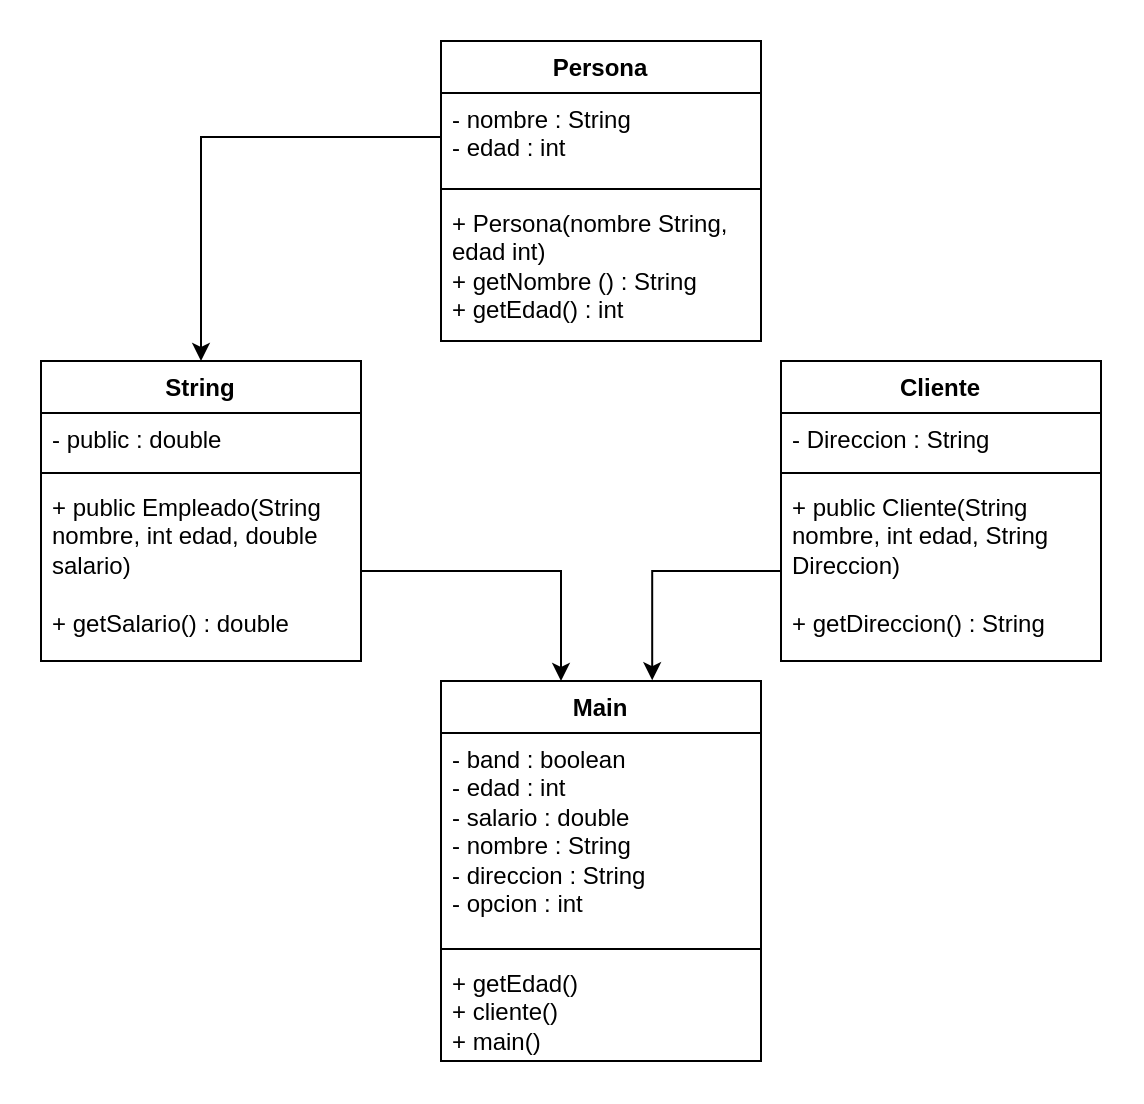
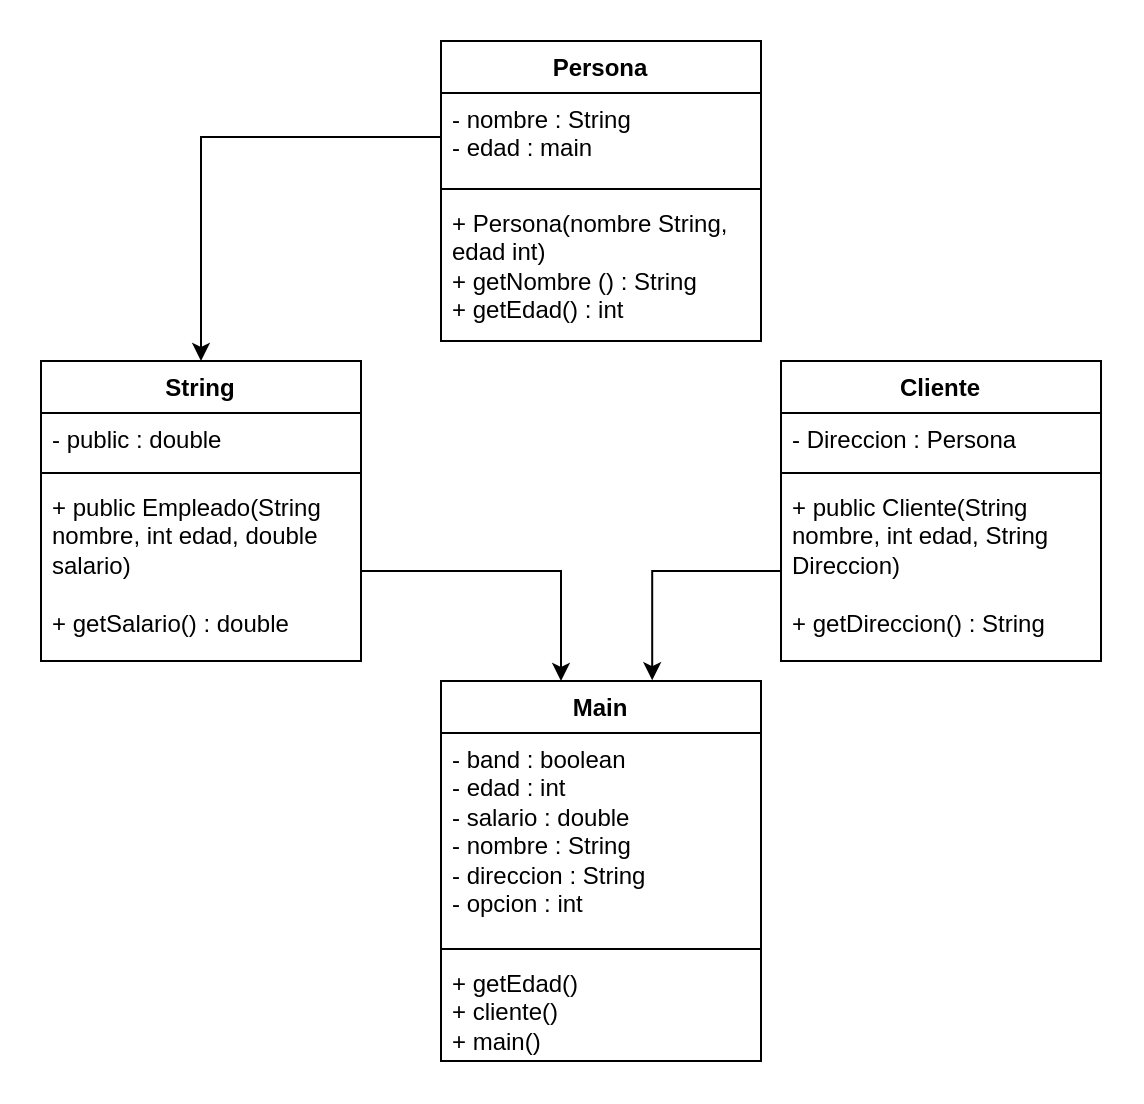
node "- nombre : String - edad : int": label "- nombre : String - edad : int" -> "- nombre : String - edad : main"
node "- Direccion : String": label "- Direccion : String" -> "- Direccion : Persona"
